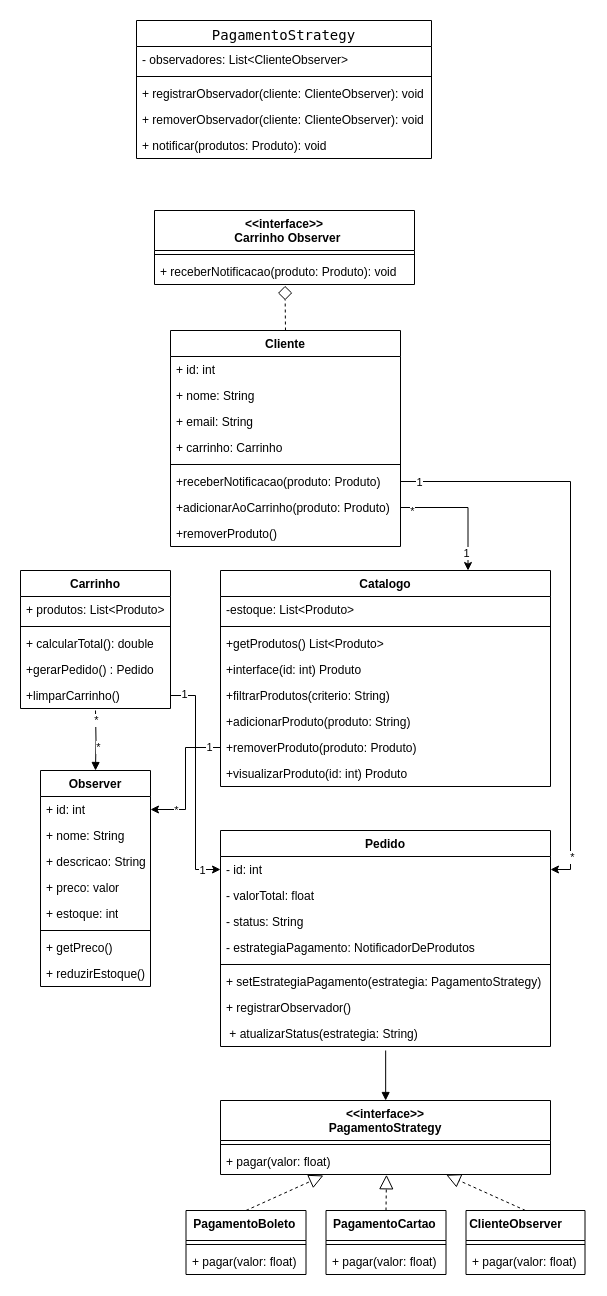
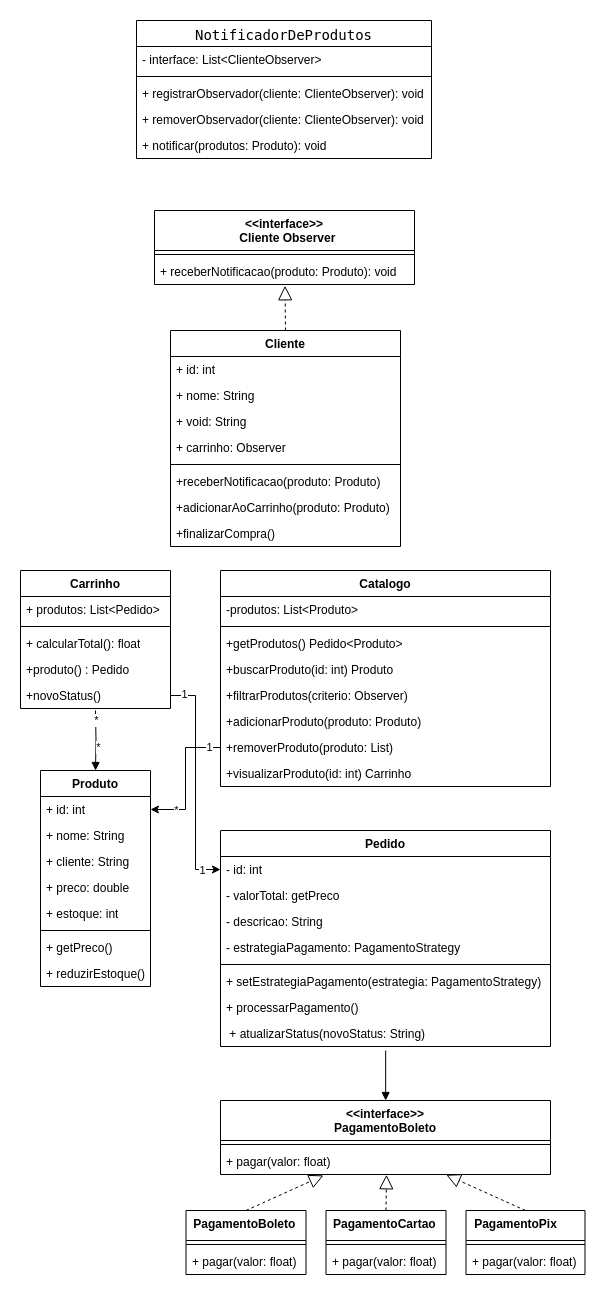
node "PagamentoStrategy": label "PagamentoStrategy" -> "NotificadorDeProdutos"
node "- observadores: List<ClienteObserver>": label "- observadores: List<ClienteObserver>" -> "- interface: List<ClienteObserver>"
node "<<interface>> Carrinho Observer": label "<<interface>> Carrinho Observer" -> "<<interface>> Cliente Observer"
edge "Cliente" -> "+ receberNotificacao(produto: Produto): void": arrowhead diamond -> block
node "+ email: String": label "+ email: String" -> "+ void: String"
node "+ carrinho: Carrinho": label "+ carrinho: Carrinho" -> "+ carrinho: Observer"
edge "+adicionarAoCarrinho(produto: Produto)" -> "Catalogo": removed, labels "*", "1"
node "+removerProduto()": label "+removerProduto()" -> "+finalizarCompra()"
edge "+receberNotificacao(produto: Produto)" -> "- id: int": removed, labels "1", "*"
node "-estoque: List<Produto>": label "-estoque: List<Produto>" -> "-produtos: List<Produto>"
node "+ produtos: List<Produto>": label "+ produtos: List<Produto>" -> "+ produtos: List<Pedido>"
node "+getProdutos() List<Produto>": label "+getProdutos() List<Produto>" -> "+getProdutos() Pedido<Produto>"
node "+ calcularTotal(): double": label "+ calcularTotal(): double" -> "+ calcularTotal(): float"
node "+gerarPedido() : Pedido": label "+gerarPedido() : Pedido" -> "+produto() : Pedido"
node "+interface(id: int) Produto": label "+interface(id: int) Produto" -> "+buscarProduto(id: int) Produto"
node "+limparCarrinho()": label "+limparCarrinho()" -> "+novoStatus()"
node "+filtrarProdutos(criterio: String)": label "+filtrarProdutos(criterio: String)" -> "+filtrarProdutos(criterio: Observer)"
node "+adicionarProduto(produto: String)": label "+adicionarProduto(produto: String)" -> "+adicionarProduto(produto: Produto)"
node "+removerProduto(produto: Produto)": label "+removerProduto(produto: Produto)" -> "+removerProduto(produto: List)"
node "+visualizarProduto(id: int) Produto": label "+visualizarProduto(id: int) Produto" -> "+visualizarProduto(id: int) Carrinho"
node "Observer": label "Observer" -> "Produto"
node "+ descricao: String": label "+ descricao: String" -> "+ cliente: String"
node "+ preco: valor": label "+ preco: valor" -> "+ preco: double"
node "- valorTotal: float": label "- valorTotal: float" -> "- valorTotal: getPreco"
node "- status: String": label "- status: String" -> "- descricao: String"
node "- estrategiaPagamento: NotificadorDeProdutos": label "- estrategiaPagamento: NotificadorDeProdutos" -> "- estrategiaPagamento: PagamentoStrategy"
node "+ registrarObservador()": label "+ registrarObservador()" -> "+ processarPagamento()"
node "+ atualizarStatus(estrategia: String)": label "+ atualizarStatus(estrategia: String)" -> "+ atualizarStatus(novoStatus: String)"
node "<<interface>> PagamentoStrategy": label "<<interface>> PagamentoStrategy" -> "<<interface>> PagamentoBoleto"
node "ClienteObserver": label "ClienteObserver" -> "PagamentoPix"
